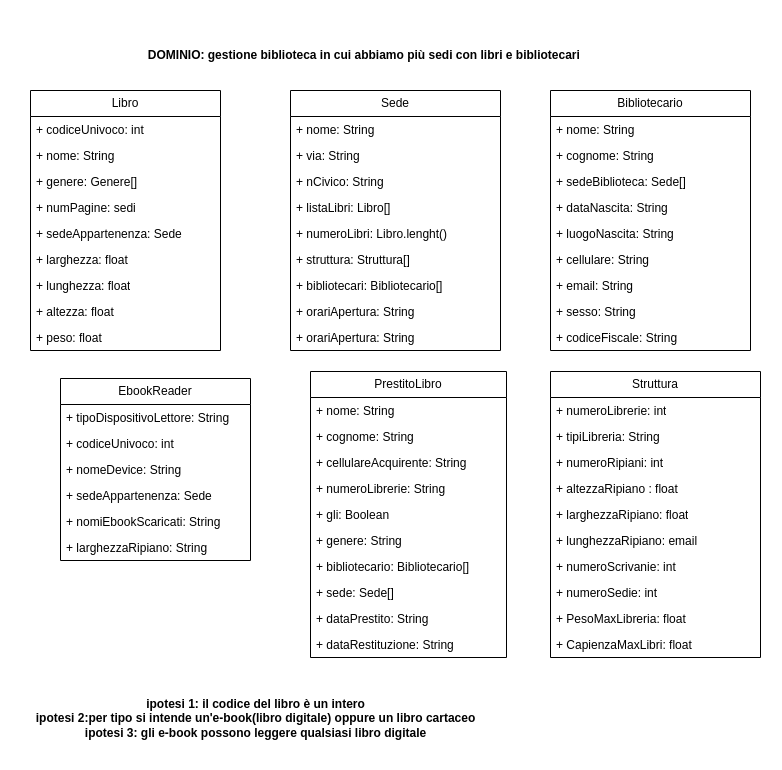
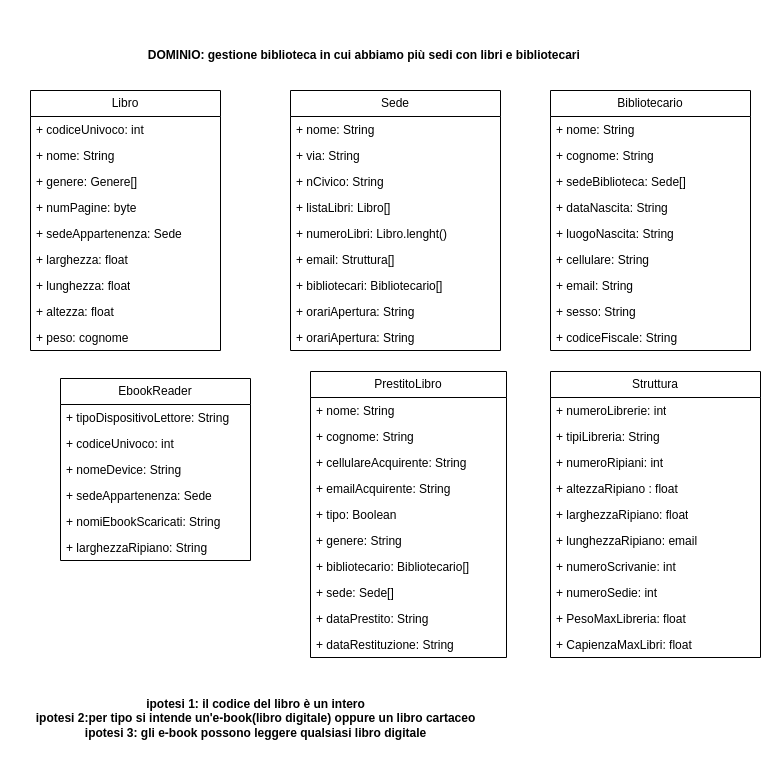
node "+ numPagine: sedi": label "+ numPagine: sedi" -> "+ numPagine: byte"
node "+ struttura: Struttura[]": label "+ struttura: Struttura[]" -> "+ email: Struttura[]"
node "+ peso: float": label "+ peso: float" -> "+ peso: cognome"
node "+ numeroLibrerie: String": label "+ numeroLibrerie: String" -> "+ emailAcquirente: String"
node "+ gli: Boolean": label "+ gli: Boolean" -> "+ tipo: Boolean"
